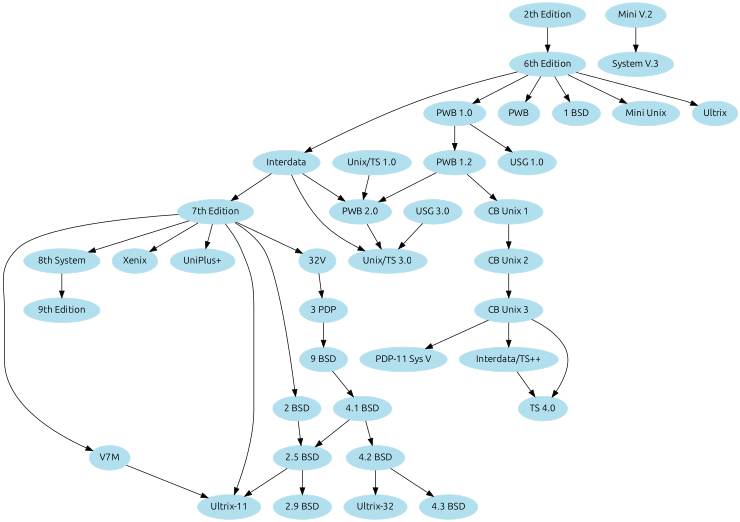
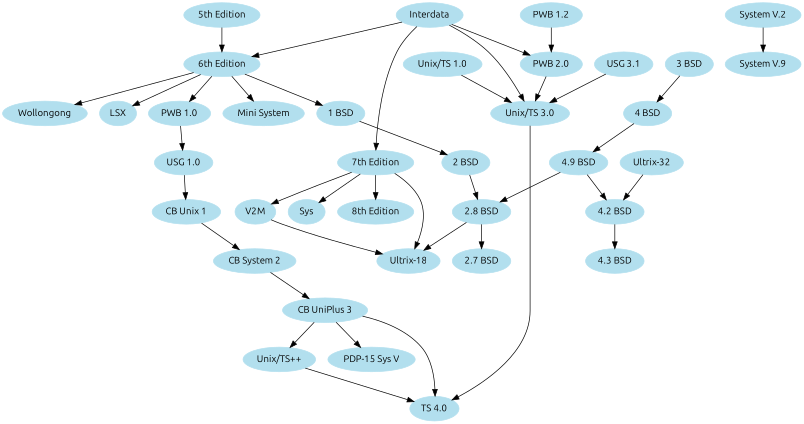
node "2th Edition": label "2th Edition" -> "5th Edition"
node "Mini V.2": label "Mini V.2" -> "System V.2"
node "System V.3": label "System V.3" -> "System V.9"
edge "6th Edition" -> "Interdata": reversed
node "PWB": label "PWB" -> "LSX"
node "Mini Unix": label "Mini Unix" -> "Mini System"
node "Ultrix": label "Ultrix" -> "Wollongong"
edge "PWB 1.0" -> "PWB 1.2": removed
edge "Unix/TS 1.0" -> "PWB 2.0": now "Unix/TS 1.0" -> "Unix/TS 3.0"
edge "PWB 1.2" -> "CB Unix 1": now "USG 1.0" -> "CB Unix 1"
node "USG 3.0": label "USG 3.0" -> "USG 3.1"
node "8th System": label "8th System" -> "8th Edition"
node "Xenix": label "Xenix" -> "Sys"
node "UniPlus+": removed
node "32V": removed
node "CB Unix 2": label "CB Unix 2" -> "CB System 2"
edge "Unix/TS 3.0" -> "TS 4.0": added
edge "7th Edition" -> "2 BSD": now "1 BSD" -> "2 BSD"
node "9th Edition": removed
node "3 PDP": label "3 PDP" -> "3 BSD"
node "CB Unix 3": label "CB Unix 3" -> "CB UniPlus 3"
node "9 BSD": label "9 BSD" -> "4 BSD"
node "PDP-11 Sys V": label "PDP-11 Sys V" -> "PDP-15 Sys V"
node "Interdata/TS++": label "Interdata/TS++" -> "Unix/TS++"
node "4.1 BSD": label "4.1 BSD" -> "4.9 BSD"
node "V7M": label "V7M" -> "V2M"
node "2.5 BSD": label "2.5 BSD" -> "2.8 BSD"
edge "4.2 BSD" -> "Ultrix-32": reversed
node "Ultrix-11": label "Ultrix-11" -> "Ultrix-18"
node "2.9 BSD": label "2.9 BSD" -> "2.7 BSD"
